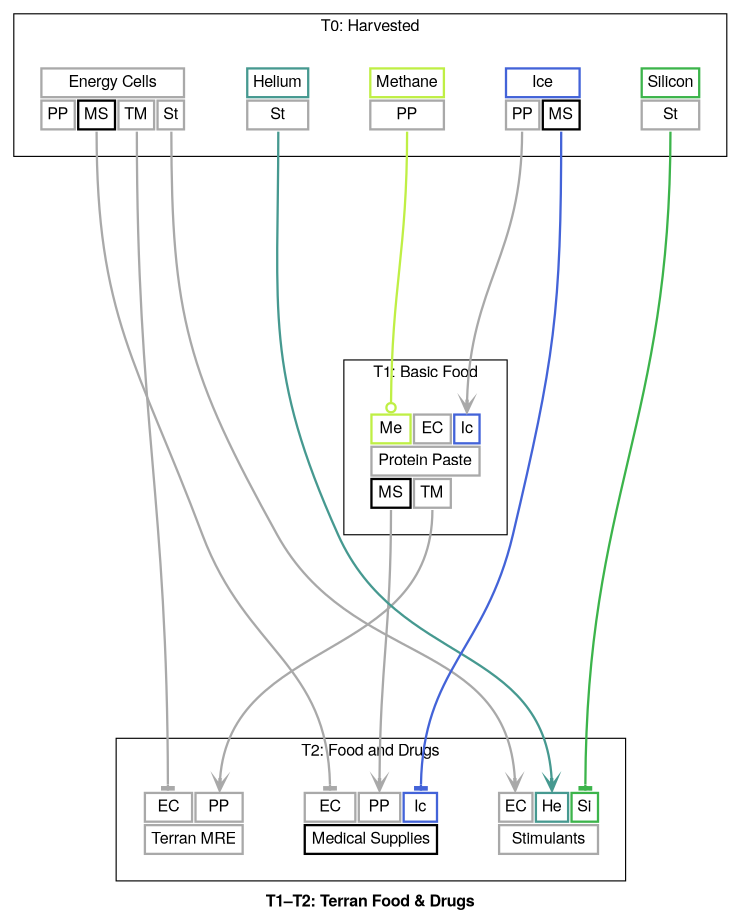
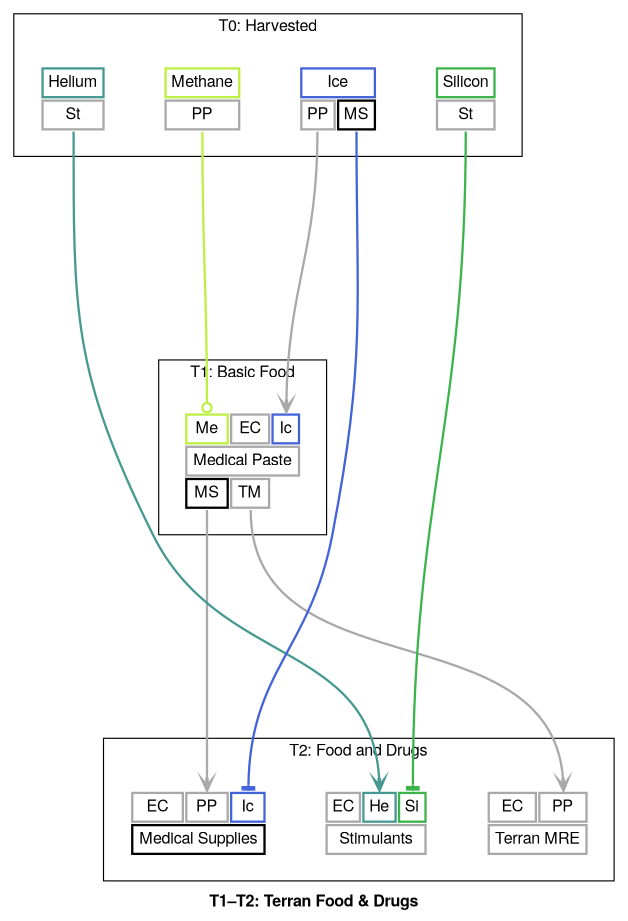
node "Energy Cells": removed
node "Me": text "Protein Paste" -> "Medical Paste"
